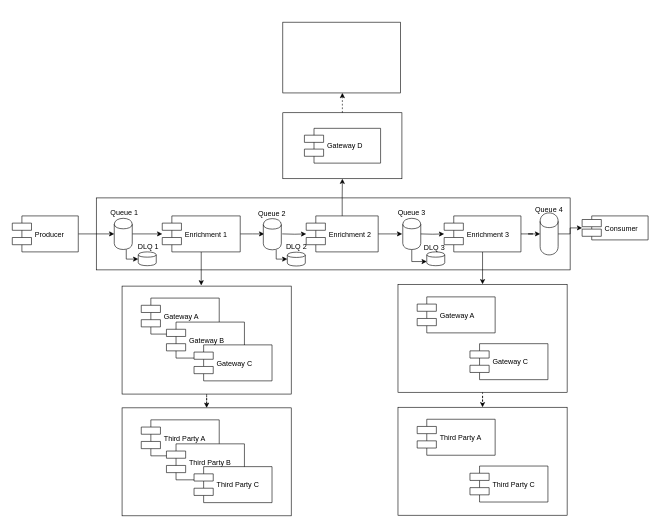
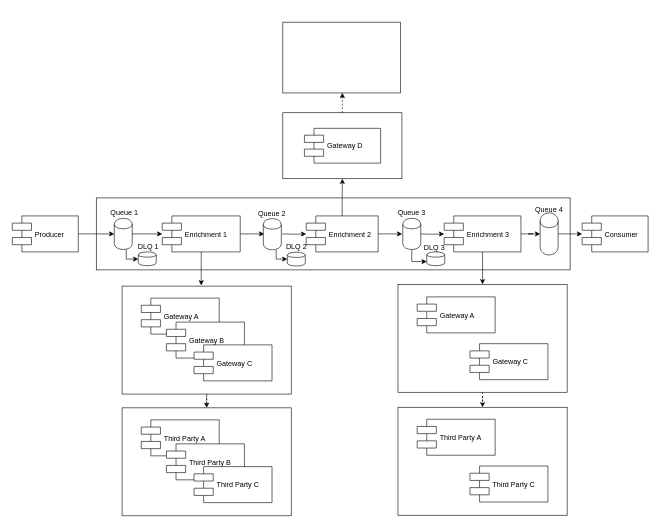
node "Consumer": size 66x24 -> 66x36
